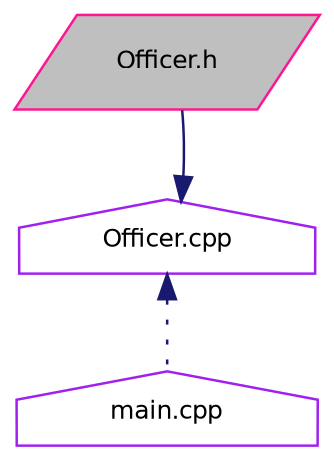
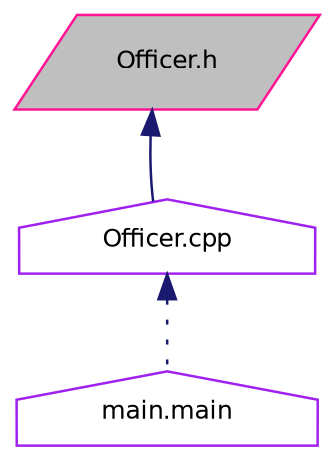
edge "Officer.h" -> "Officer.cpp": reversed
node "main.cpp": label "main.cpp" -> "main.main"
